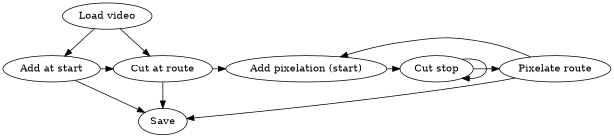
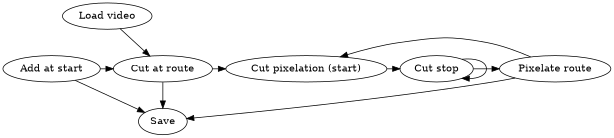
edge "Load video" -> "Add at start": removed
node "Add pixelation (start)": label "Add pixelation (start)" -> "Cut pixelation (start)"
